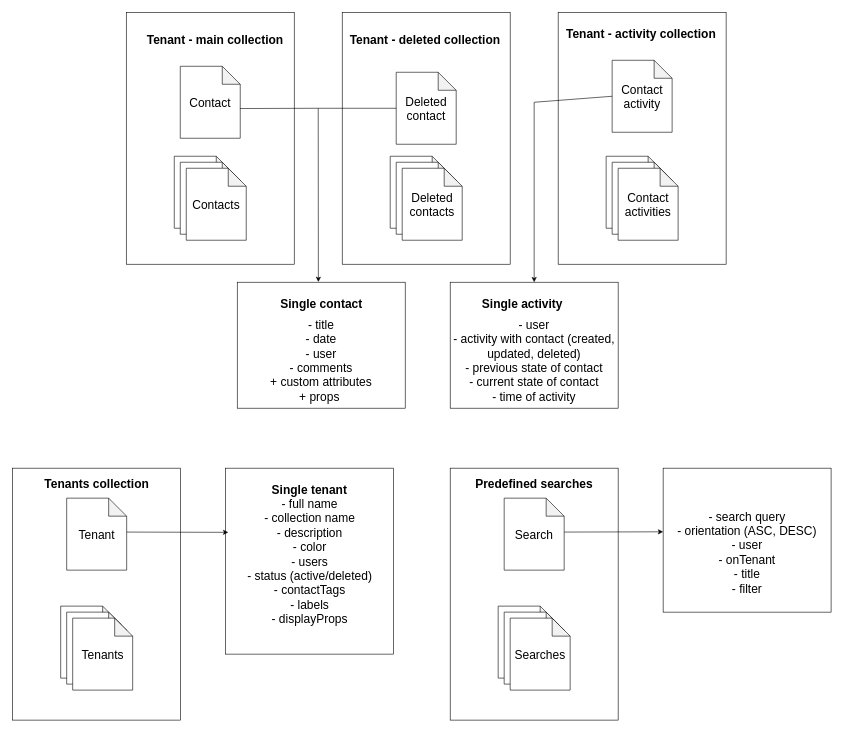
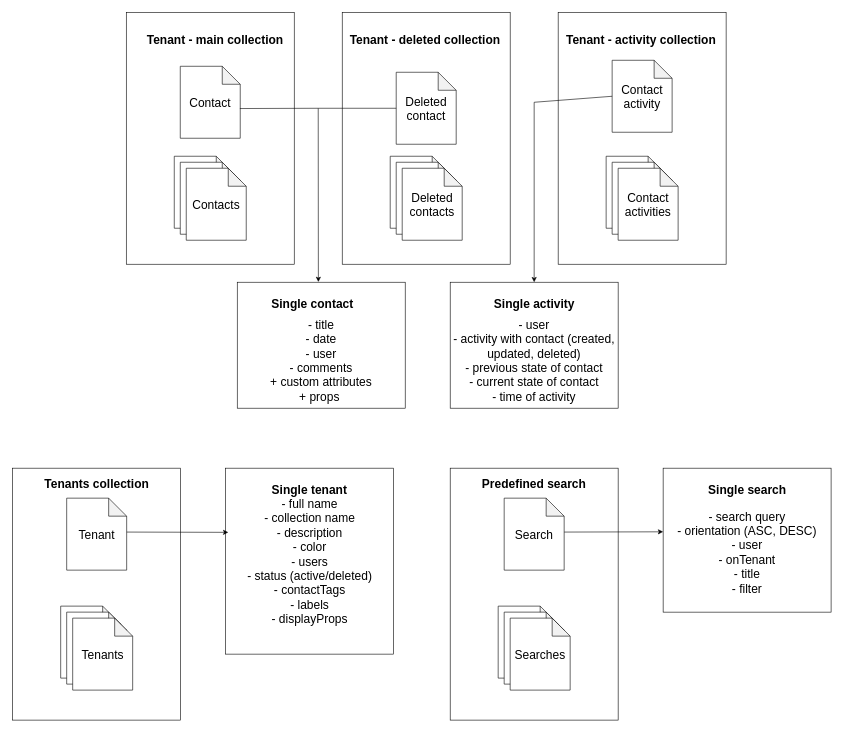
node "Tenant - activity collection": moved (642, 33) -> (642, 39)
node "Single contact": moved (321, 303) -> (312, 303)
node "Single activity": moved (522, 303) -> (534, 303)
node "Predefined searches": label "Predefined searches" -> "Predefined search"
node "Single search": added
